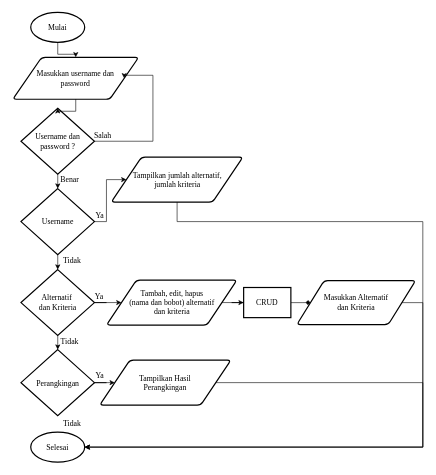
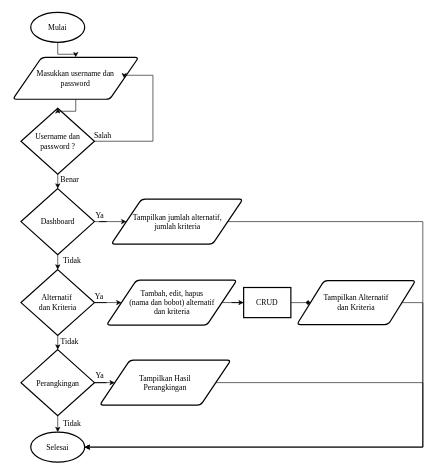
node "Tampilkan jumlah alternatif,jumlah kriteria": moved (177, 180) -> (177, 222)
node "Username": label "Username" -> "Dashboard"
node "Masukkan Alternatif dan Kriteria": label "Masukkan Alternatif dan Kriteria" -> "Tampilkan Alternatif dan Kriteria"
edge "Perangkingan" -> "Selesai": added
